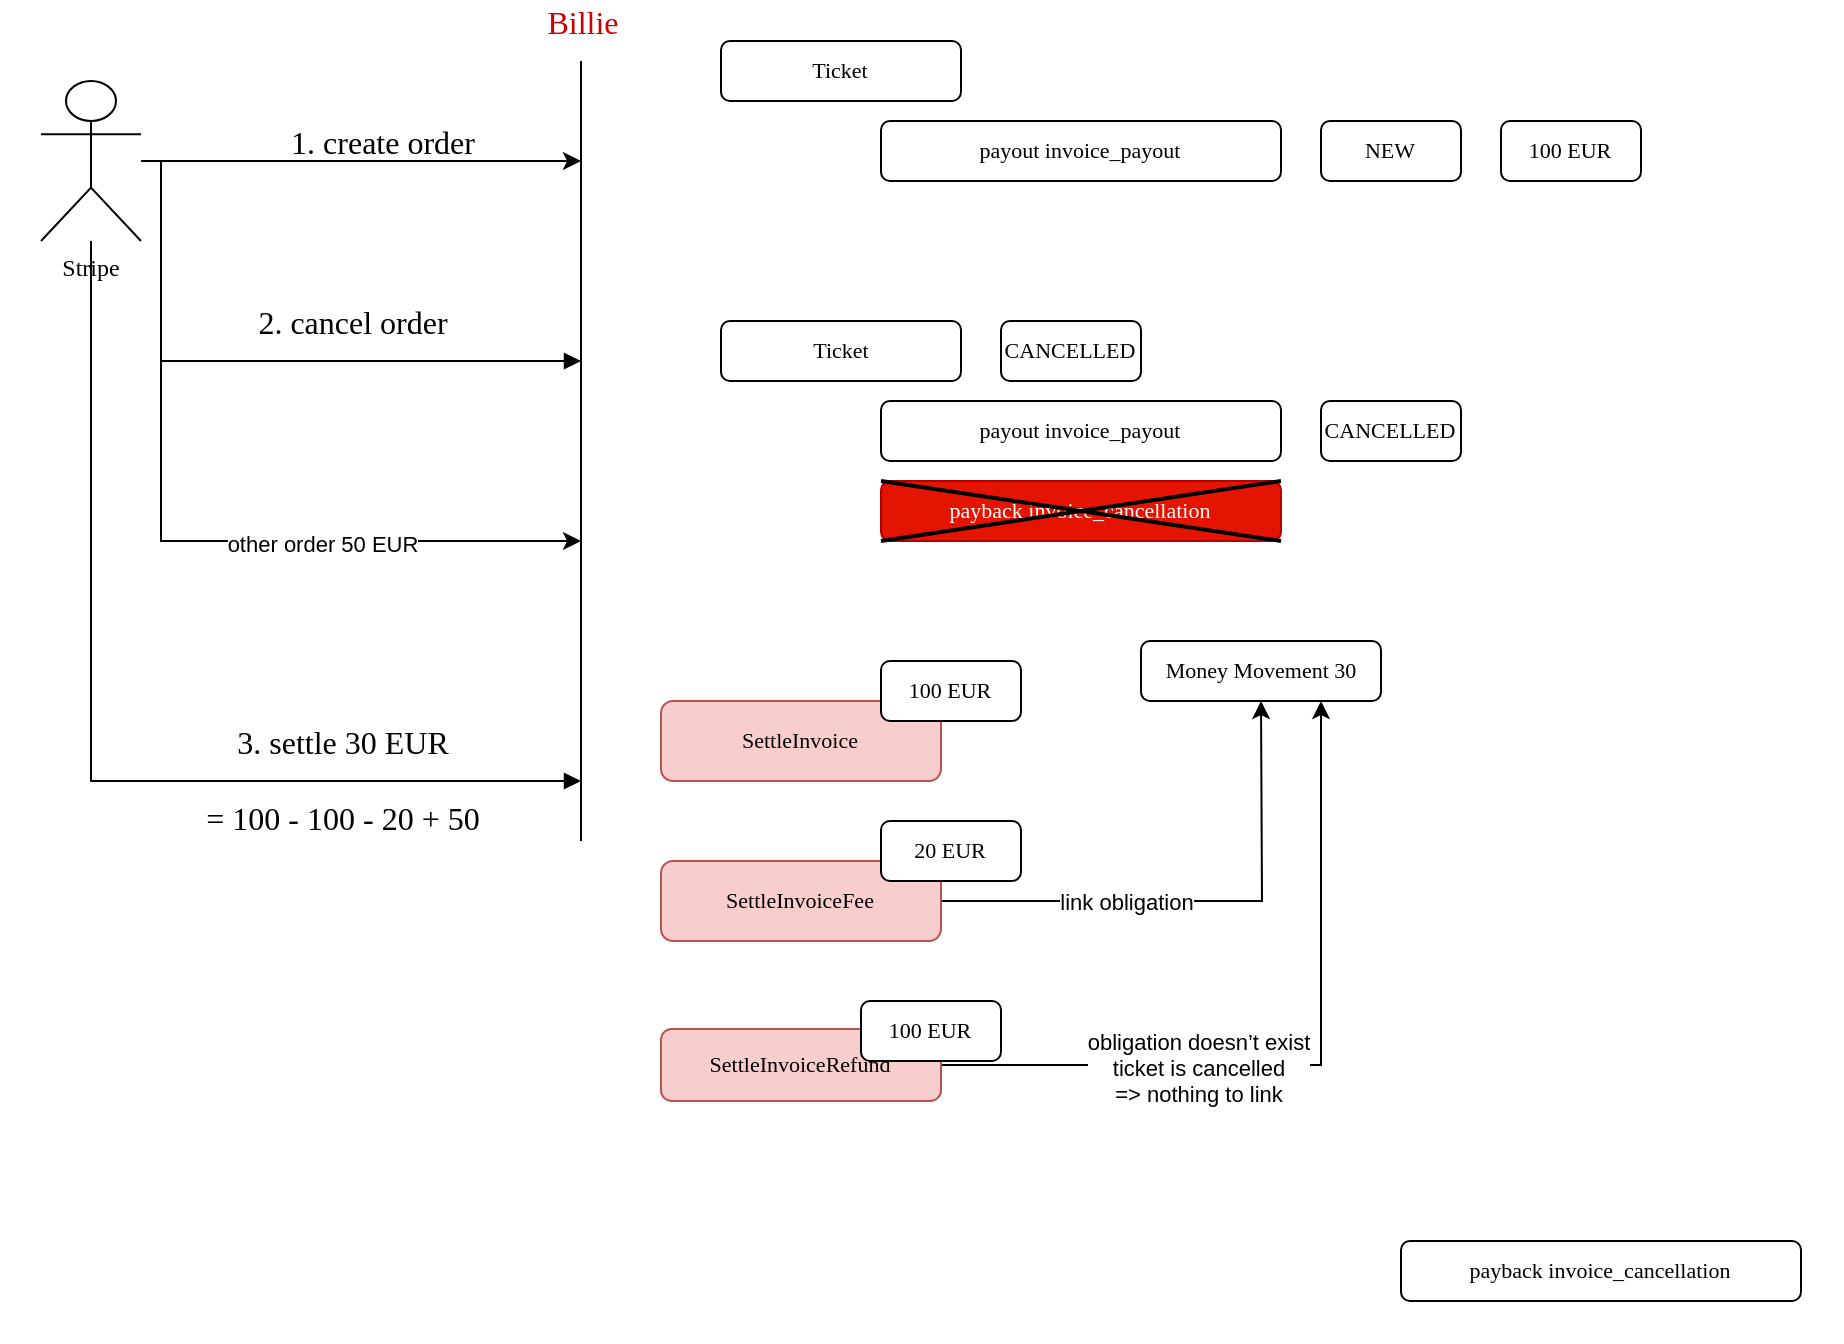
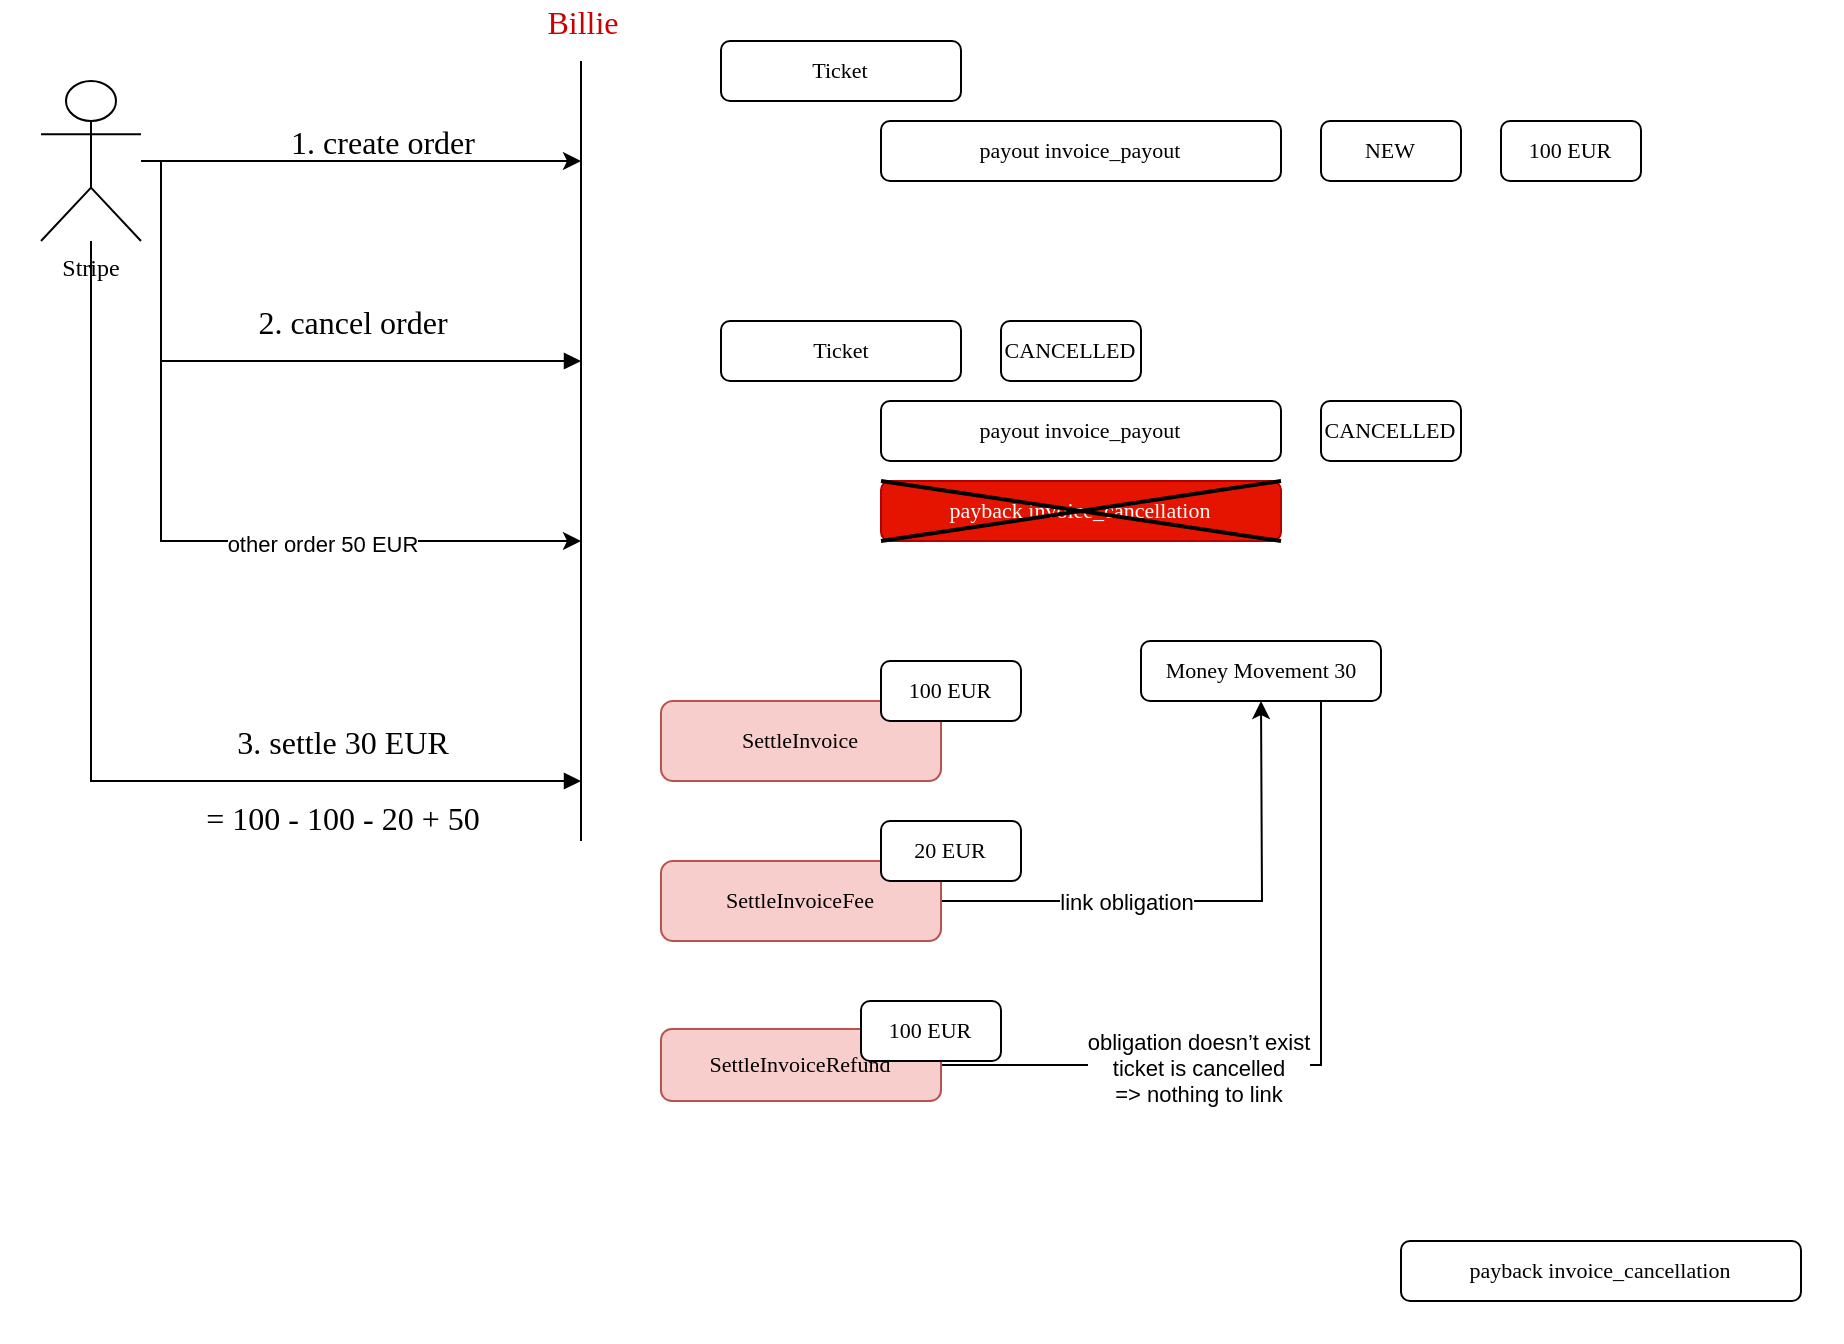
edge "SettleInvoiceRefund" -> "Money Movement 30": arrowhead classic -> none
